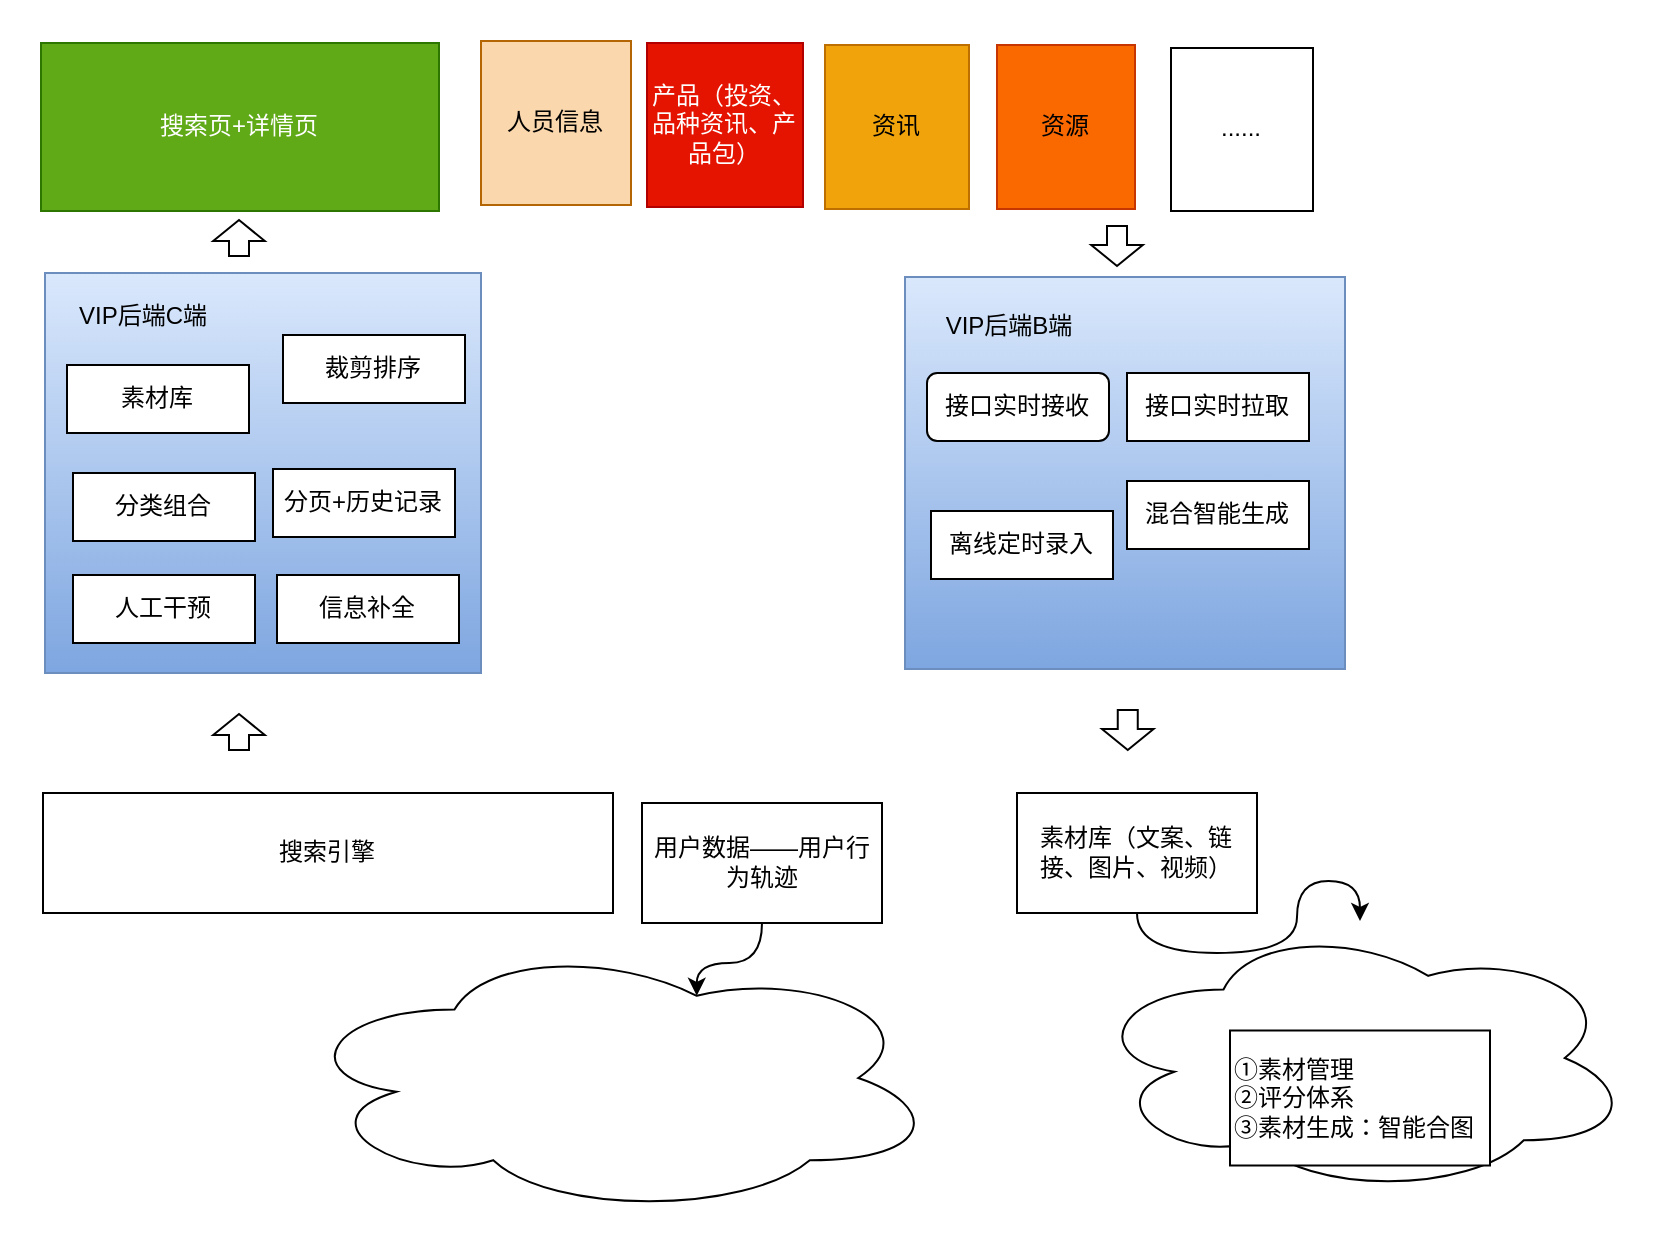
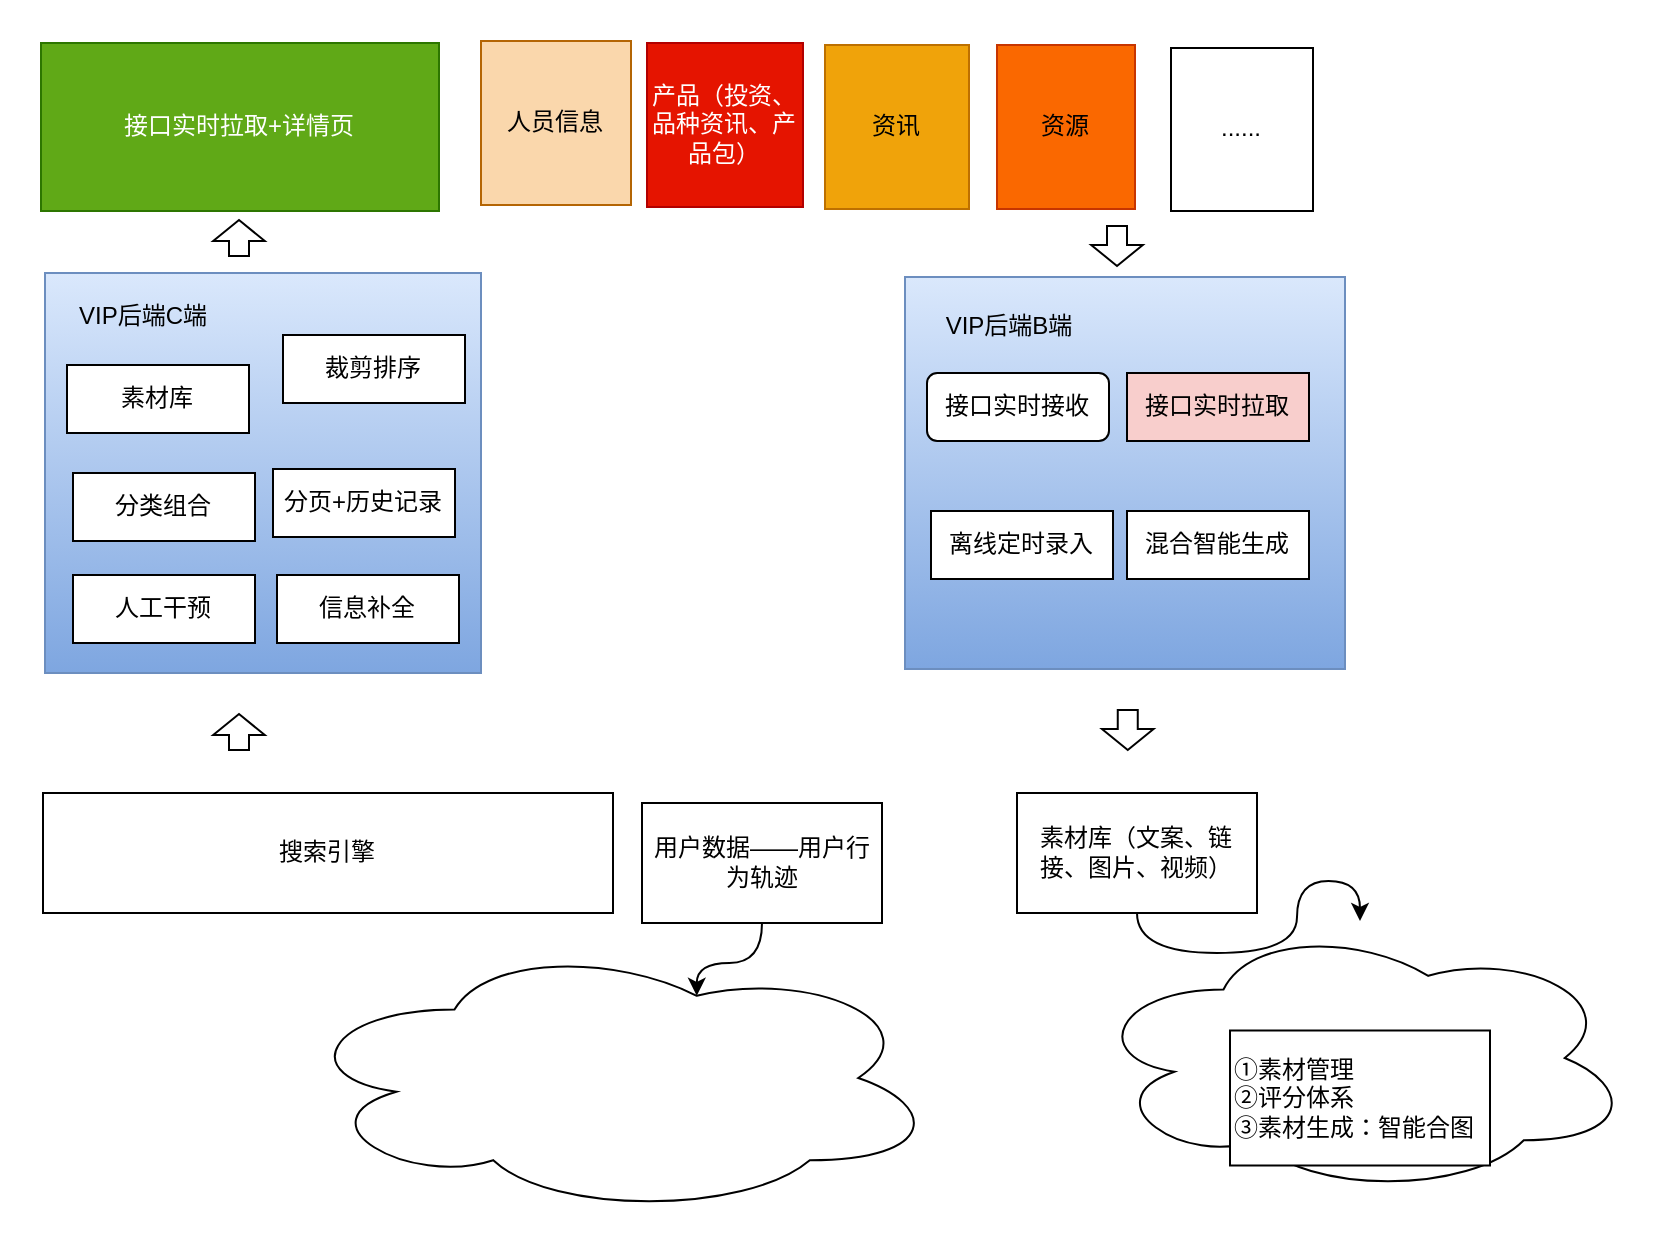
node "搜索页+详情页": label "搜索页+详情页" -> "接口实时拉取+详情页"
node "接口实时拉取": fillcolor #ffffff -> #f8cecc
node "混合智能生成": moved (1218, 515) -> (1218, 545)
